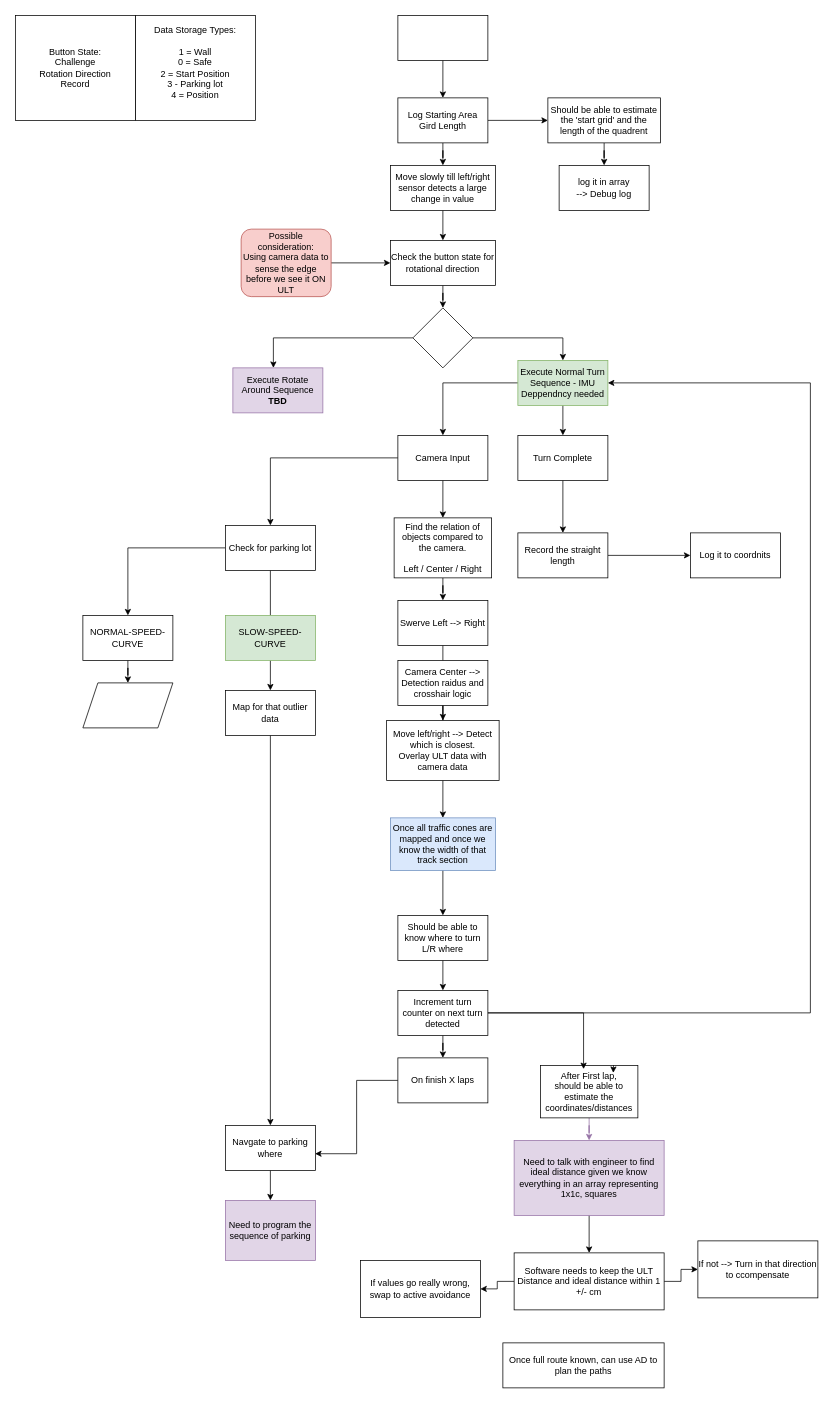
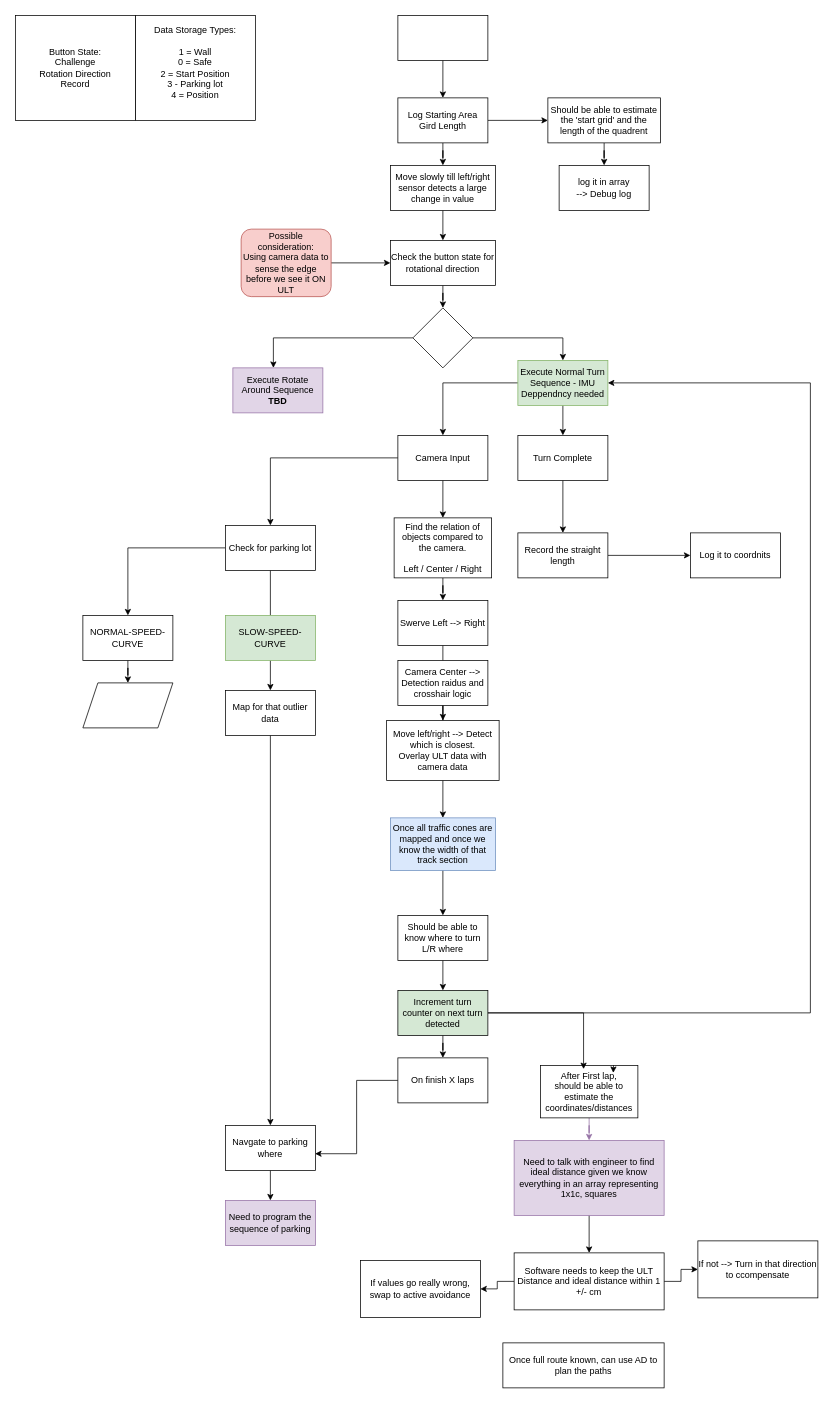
node "Increment turn counter on next turn detected": fillcolor #ffffff -> #d5e8d4
node "Need to program the sequence of parking": size 90x60 -> 90x45
